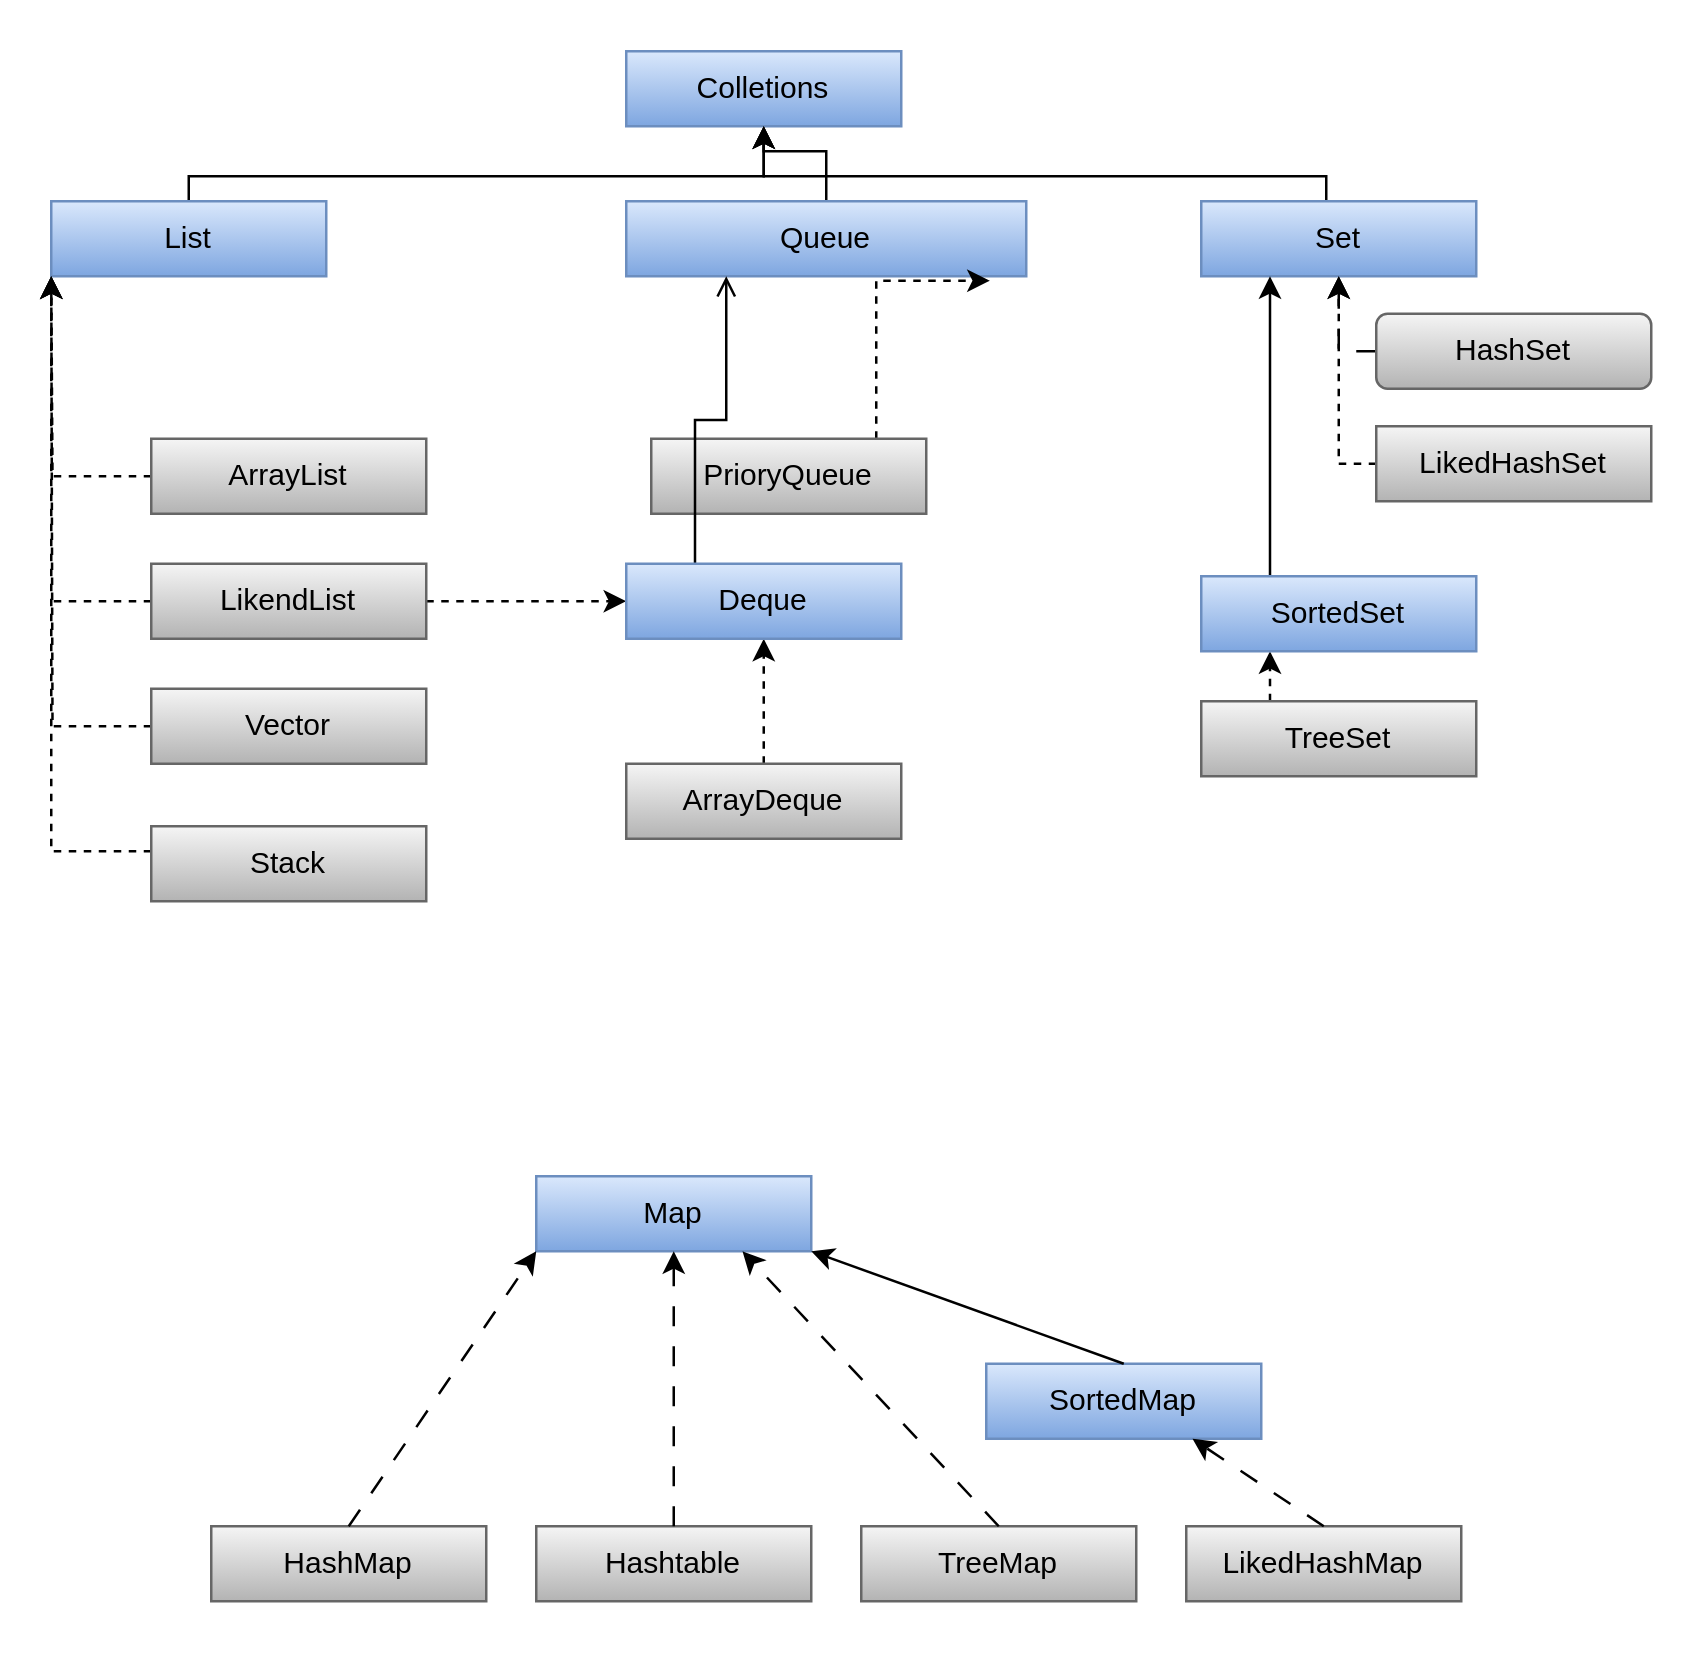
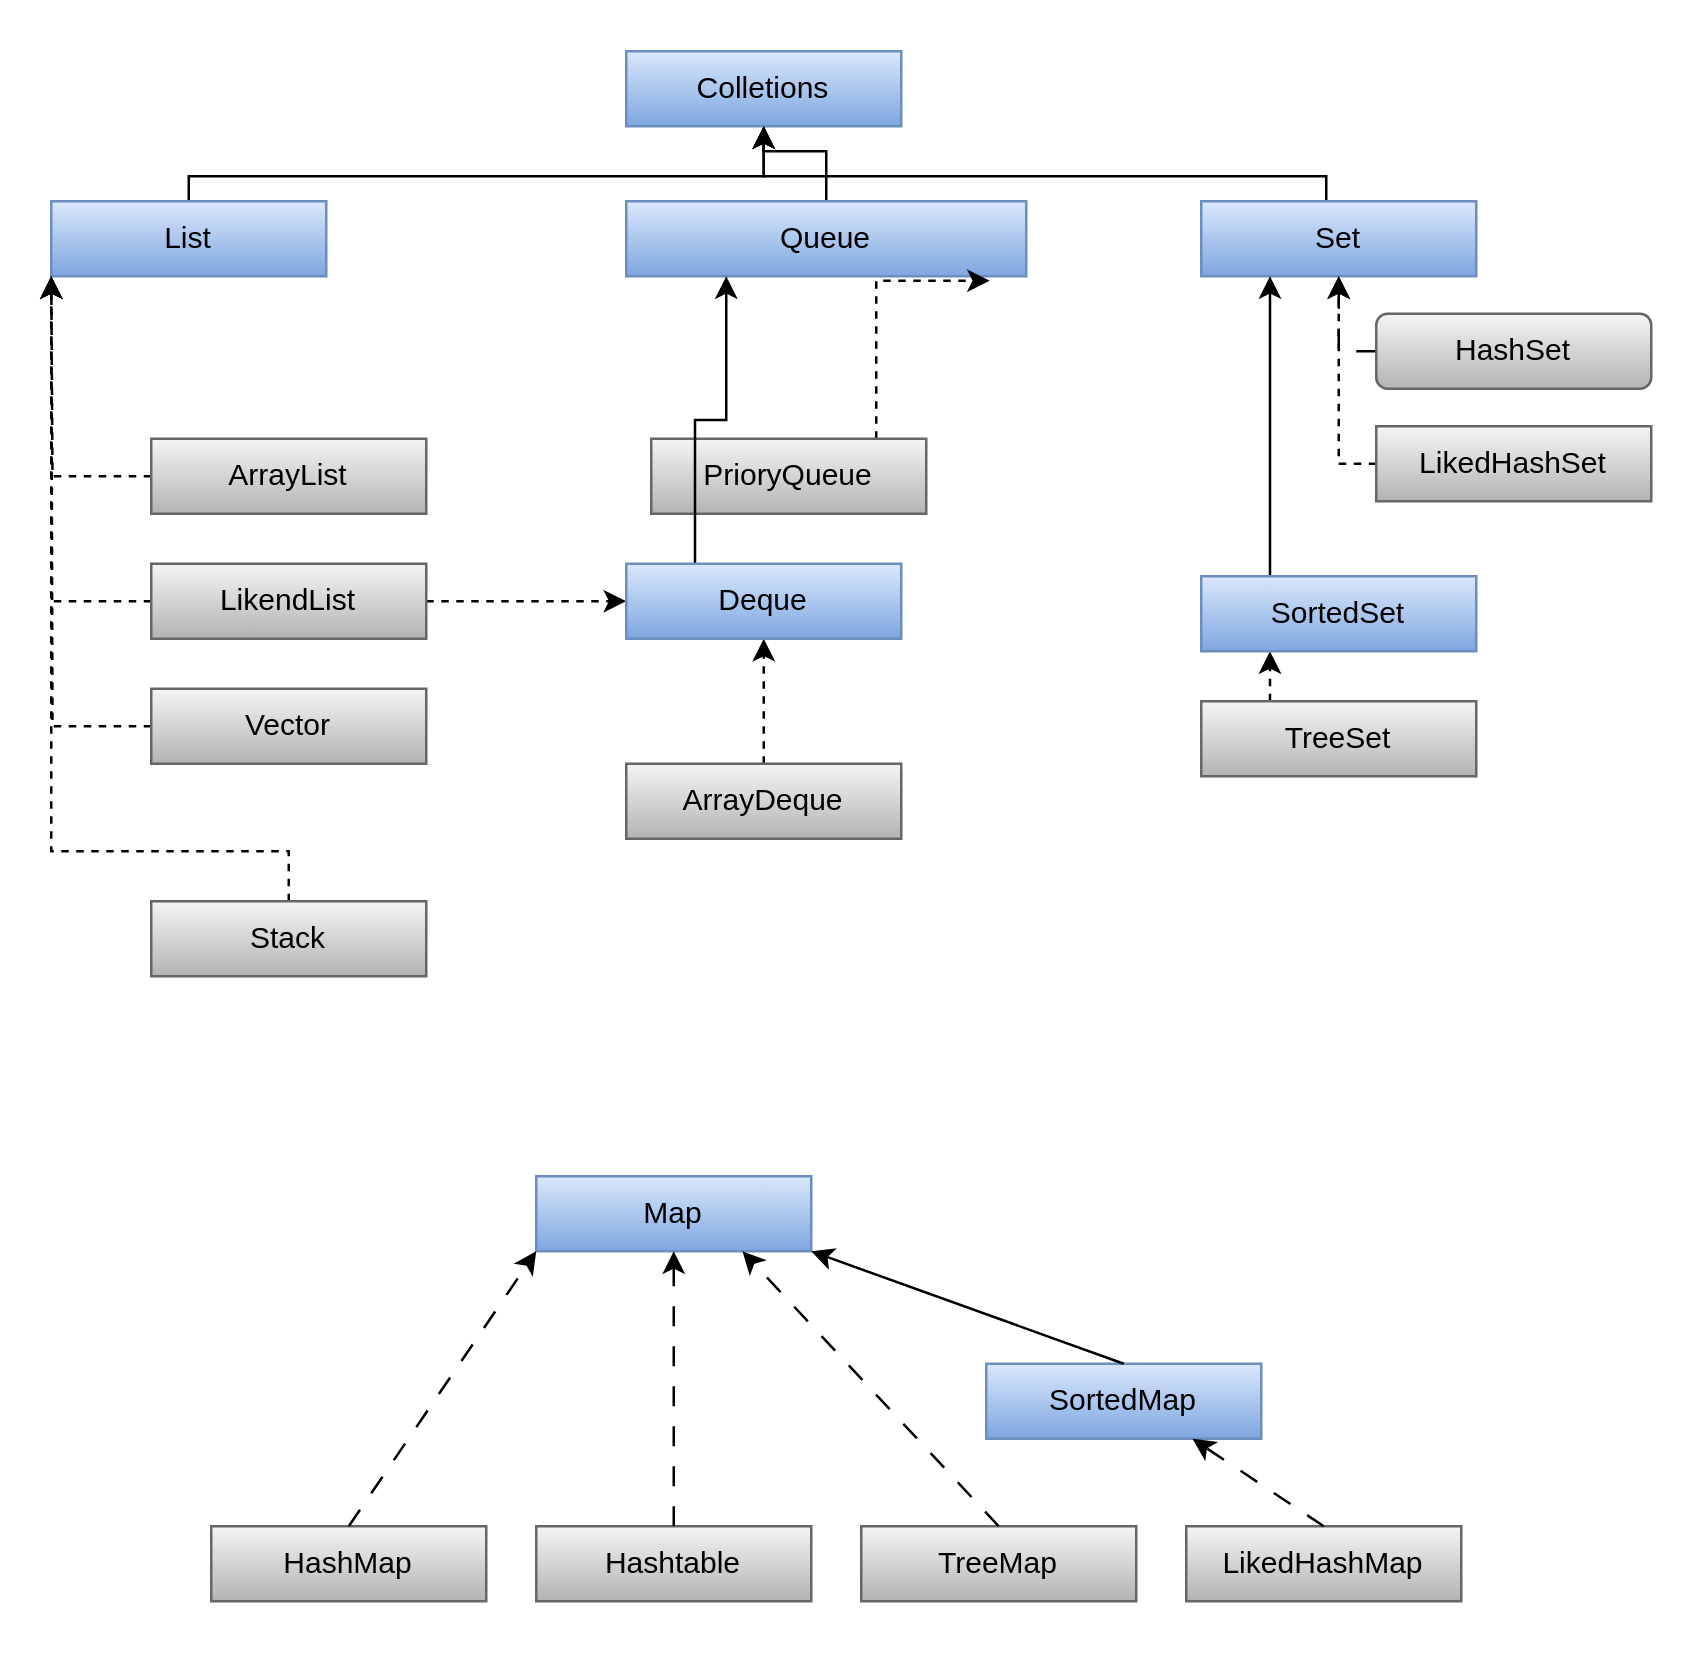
edge "Deque" -> "Queue": arrowhead open -> classic
node "Stack": moved (289, 864) -> (289, 939)
